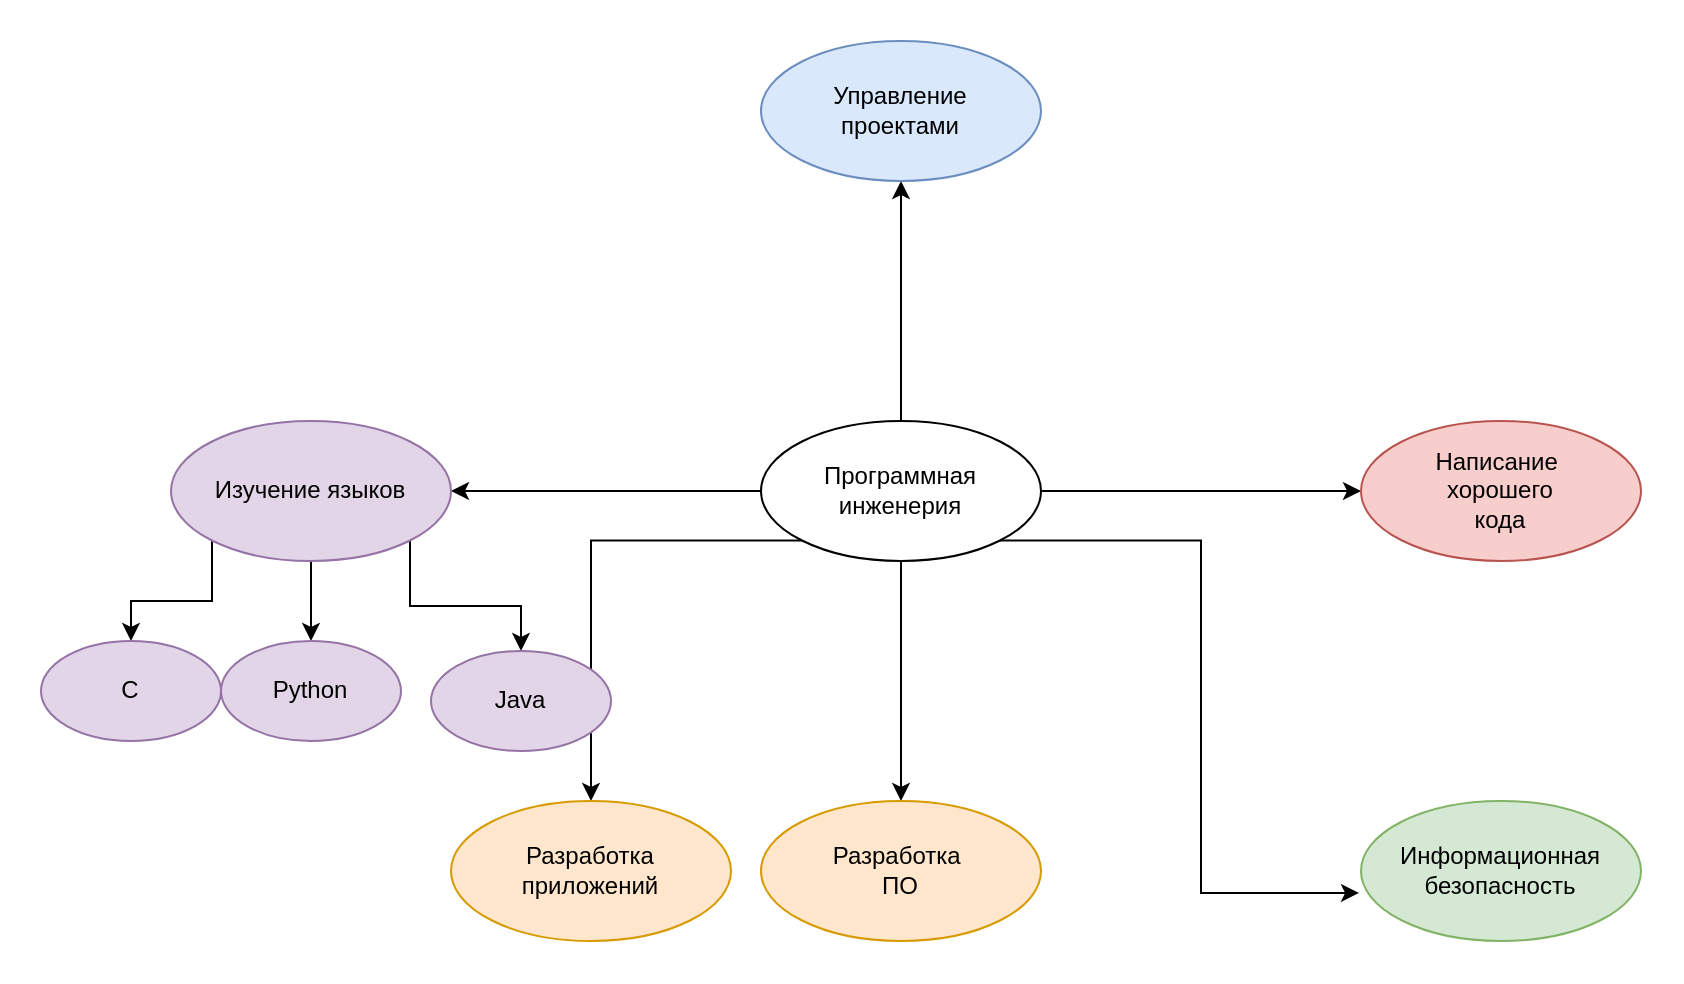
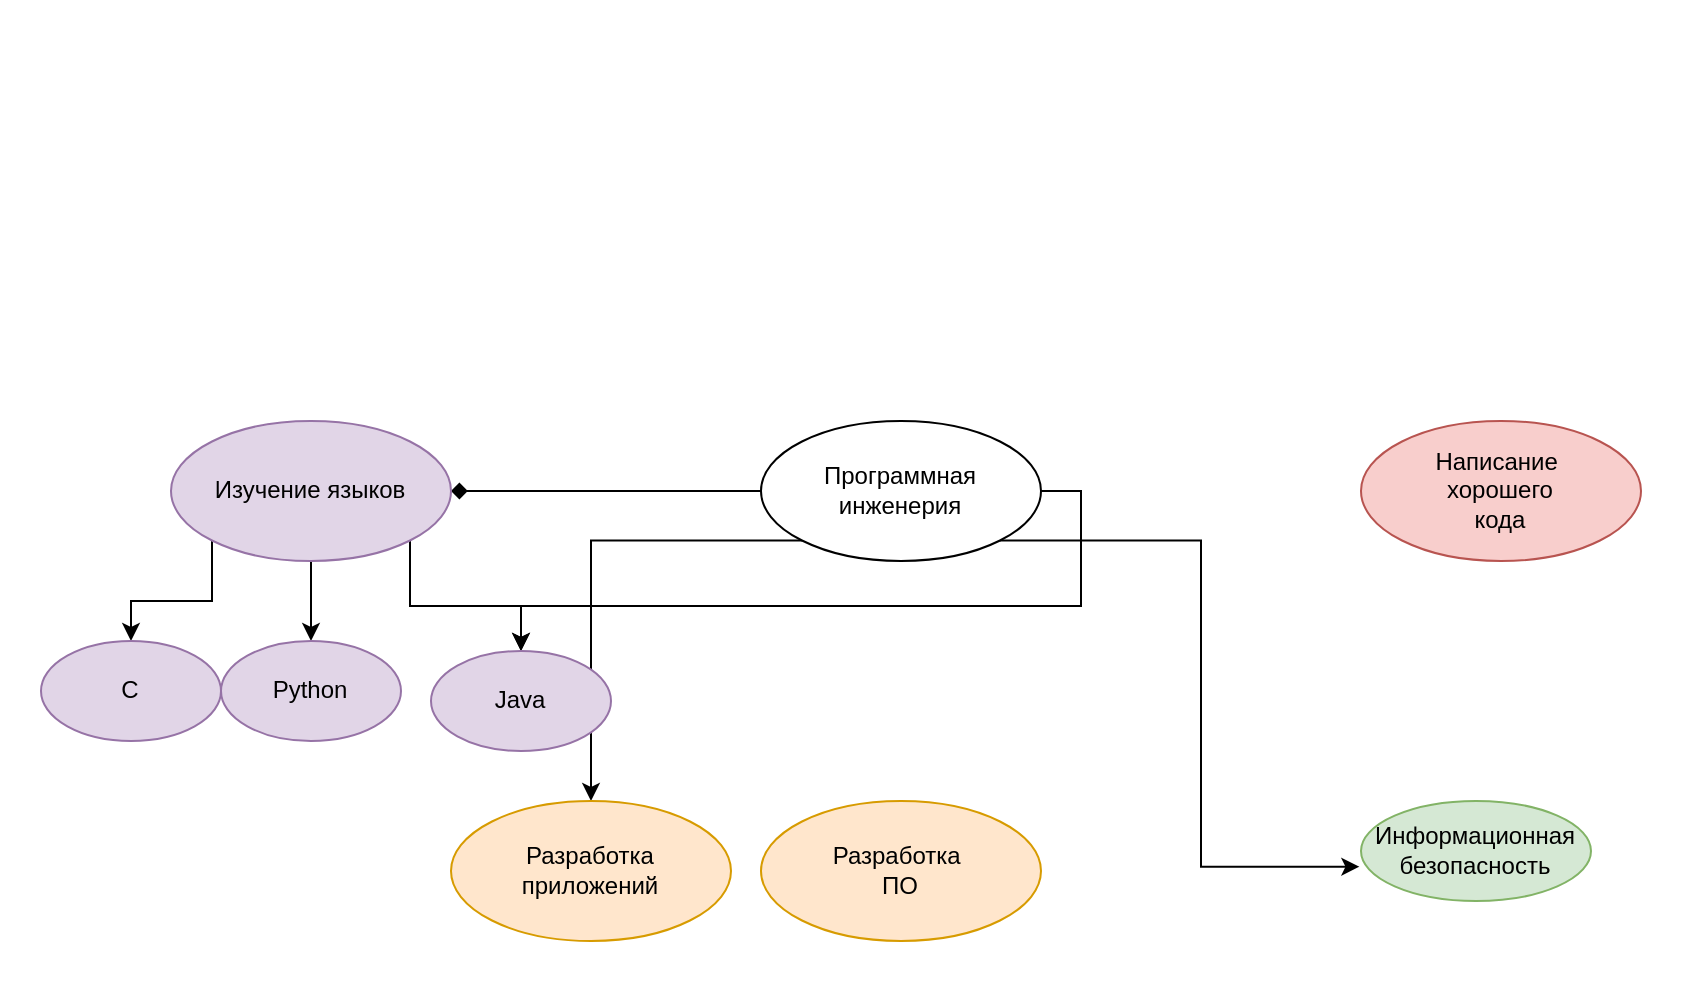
node "Управление проектами": removed
edge "Программная инженерия" -> "Управление проектами": removed
edge "Программная инженерия" -> "Изучение языков": arrowhead classic -> diamond
edge "Программная инженерия" -> "Написание хорошего кода": now "Программная инженерия" -> "Java"
edge "Программная инженерия" -> "Разработка ПО": removed
node "Информационная безопасность": size 280x140 -> 230x100
